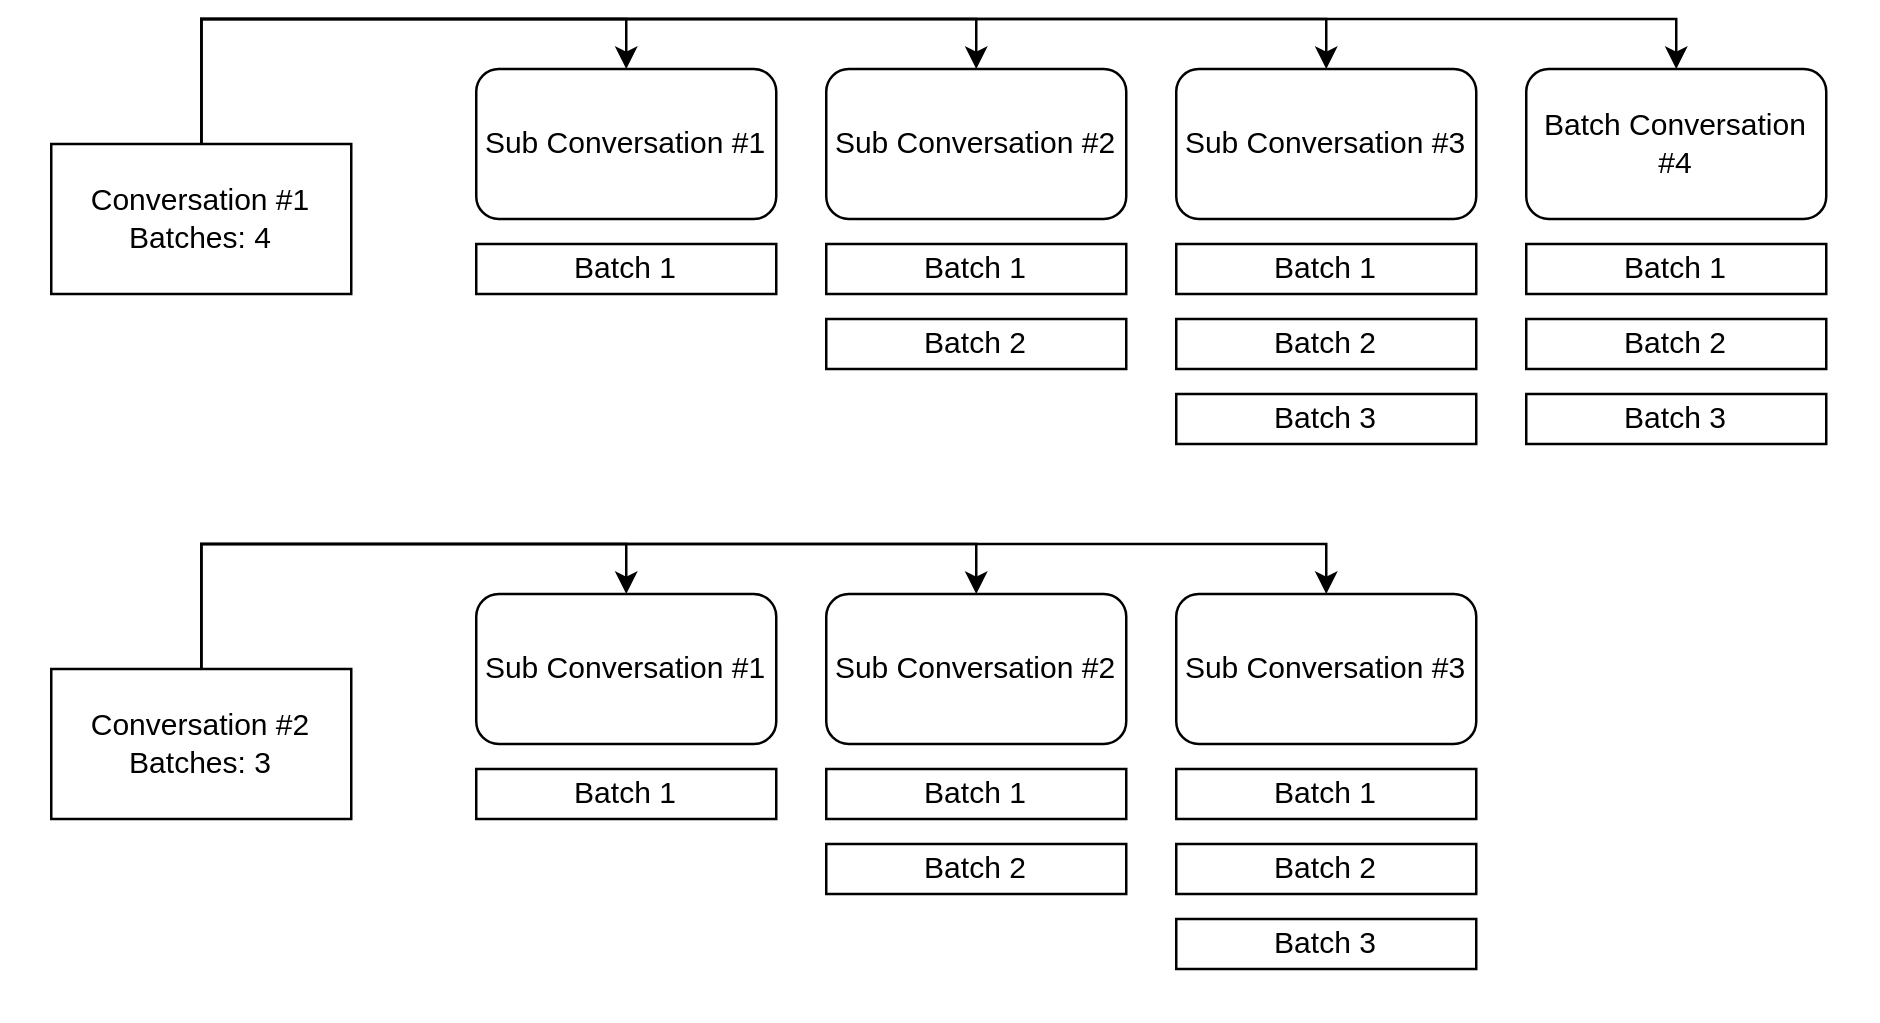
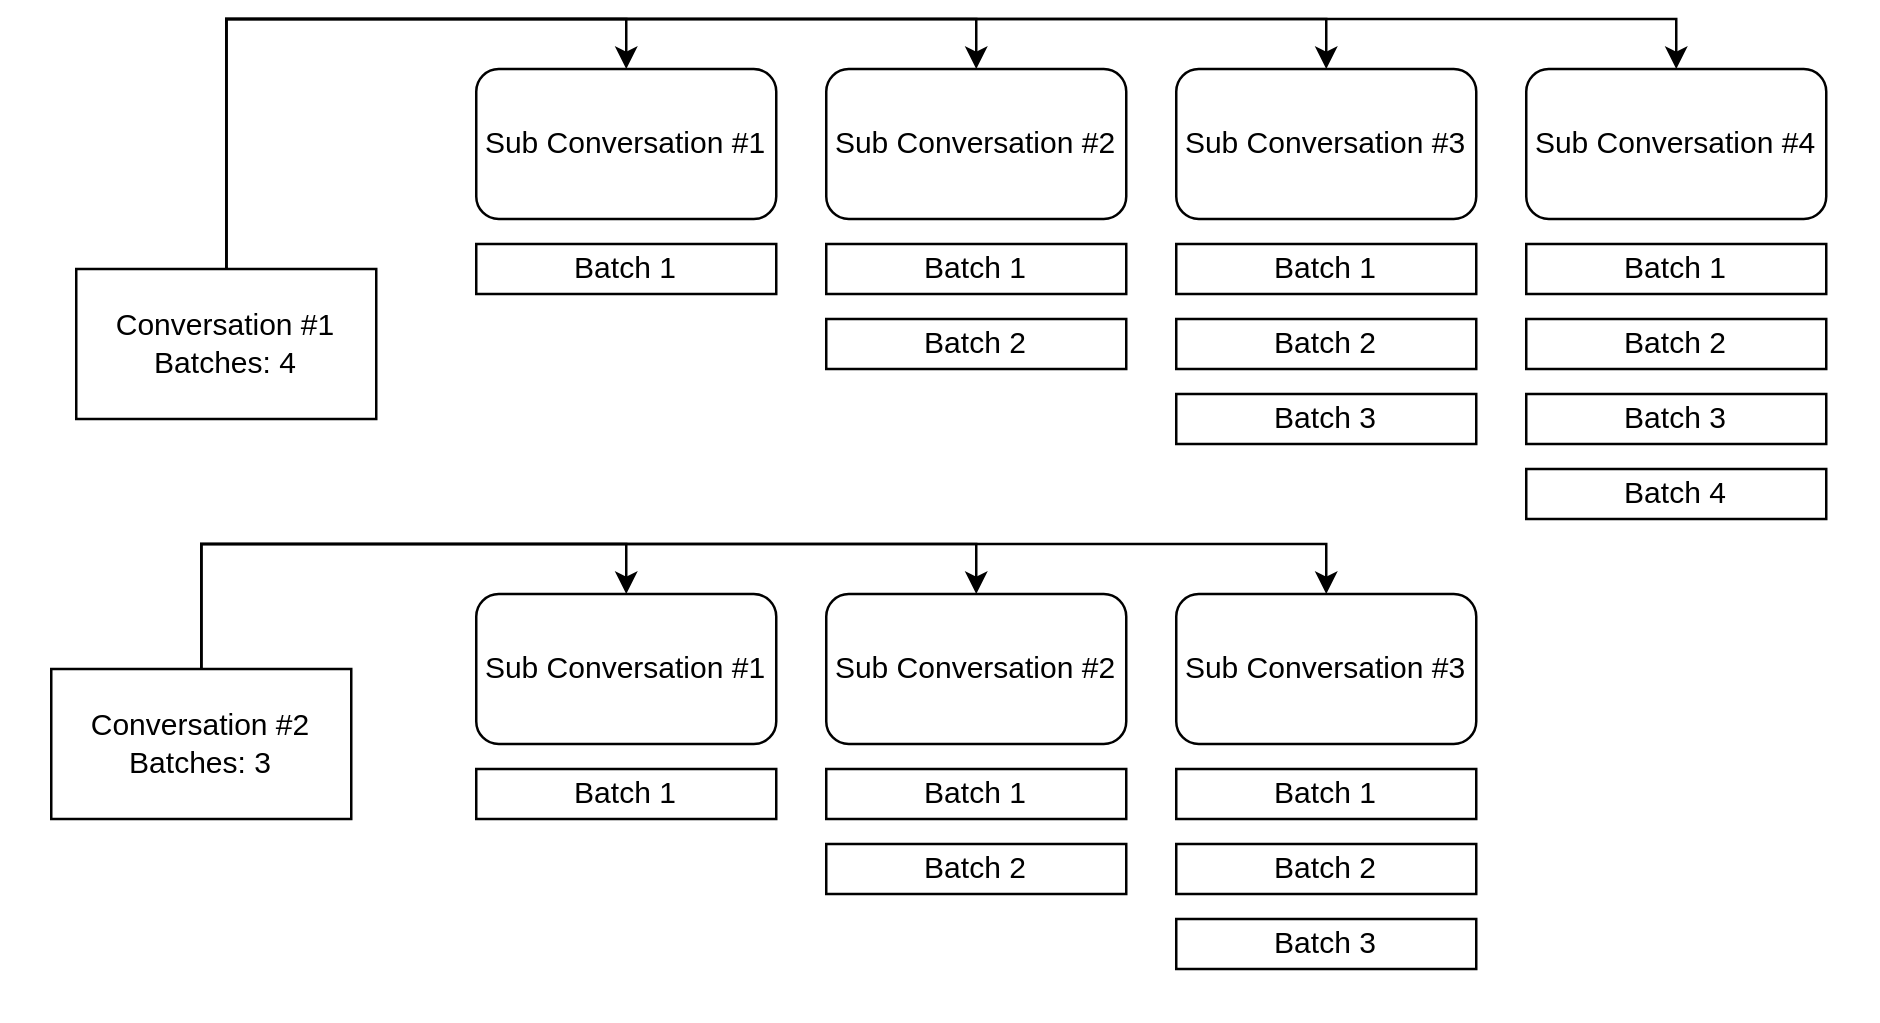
node "Batch Conversation #4": label "Batch Conversation #4" -> "Sub Conversation #4"
node "Conversation #1 Batches: 4": moved (201, 219) -> (226, 344)
node "Batch 4": added
